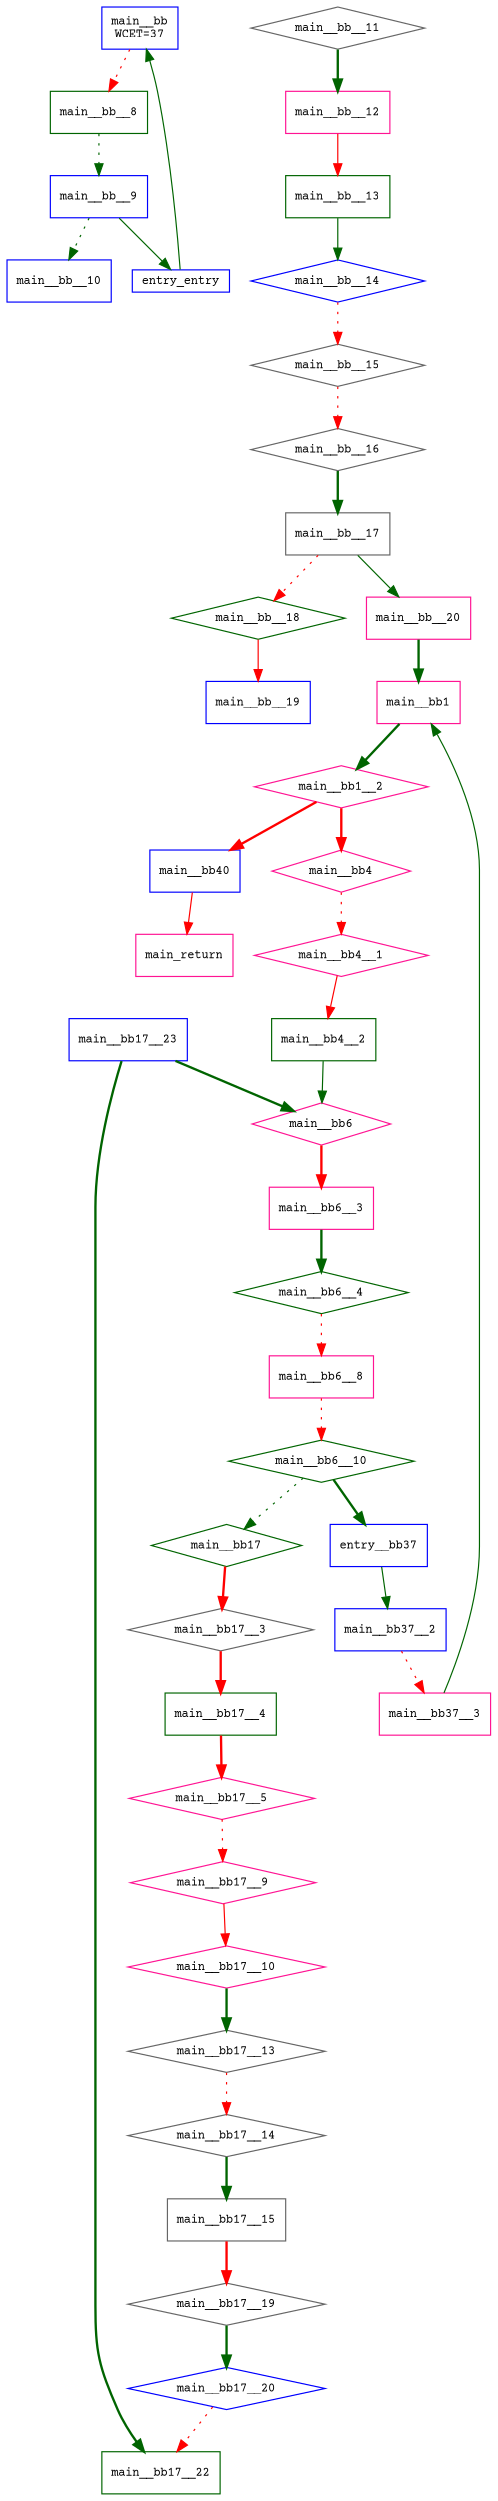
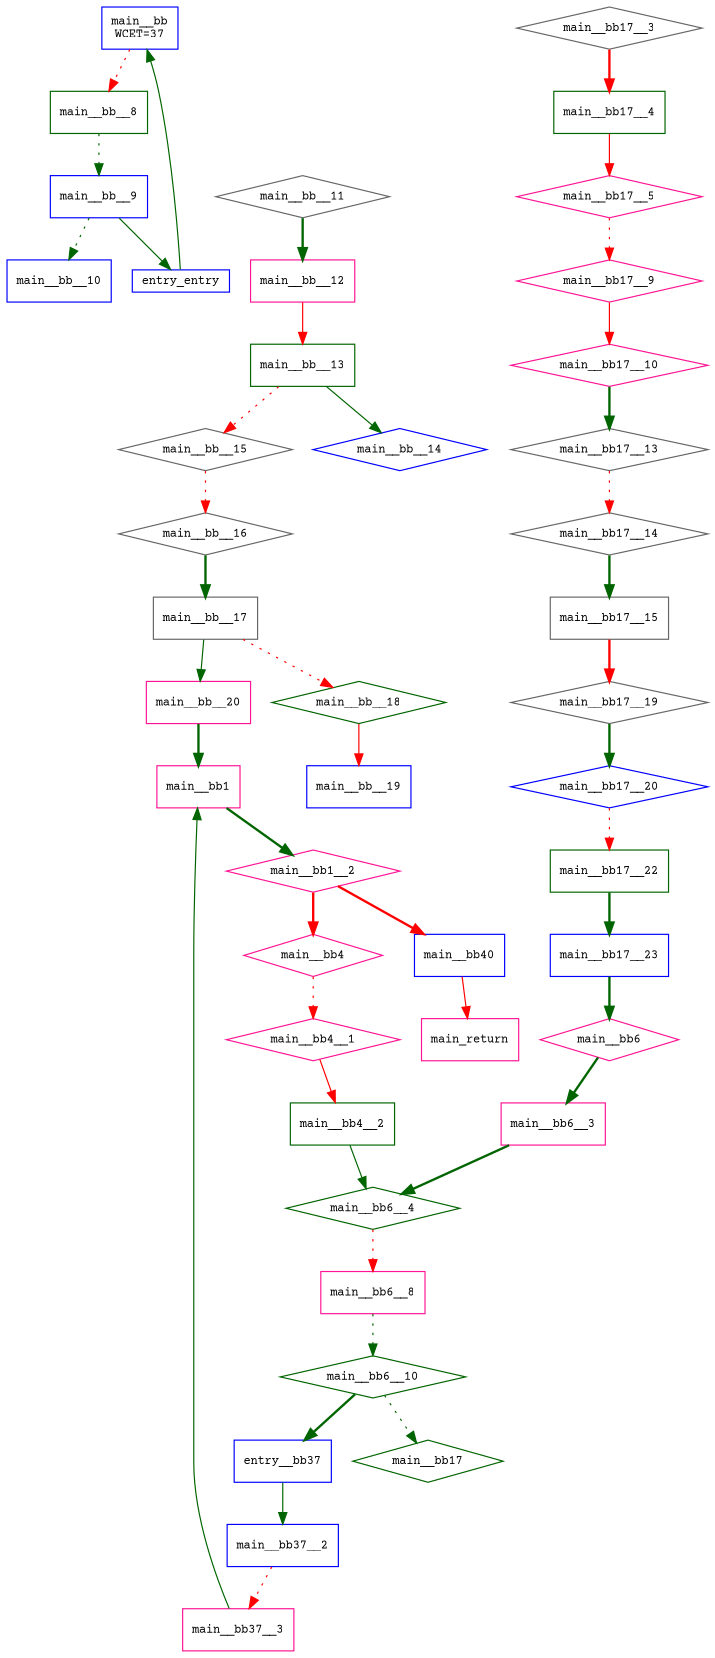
edge "main__bb__14" -> "main__bb__15": now "main__bb__13" -> "main__bb__15"
edge "main__bb4__2" -> "main__bb6": now "main__bb4__2" -> "main__bb6__4"
edge "main__bb6" -> "main__bb6__3": color red -> darkgreen
edge "main__bb6__8" -> "main__bb6__10": color red -> darkgreen
edge "main__bb17" -> "main__bb17__3": removed
edge "main__bb17__4" -> "main__bb17__5": style bold -> solid
edge "main__bb17__23" -> "main__bb17__22": reversed
